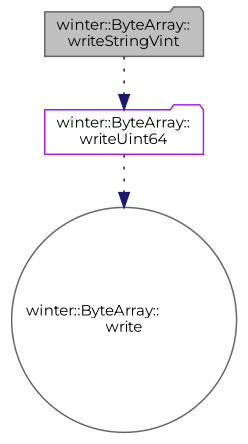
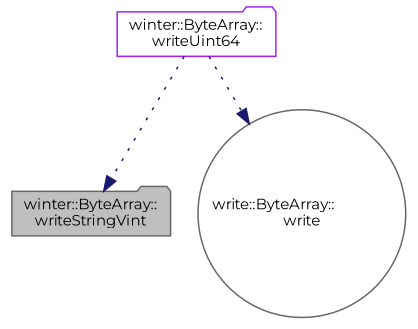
edge "winter::ByteArray:: writeStringVint" -> "winter::ByteArray:: writeUint64": reversed
node "winter::ByteArray:: write": label "winter::ByteArray:: write" -> "write::ByteArray:: write"
